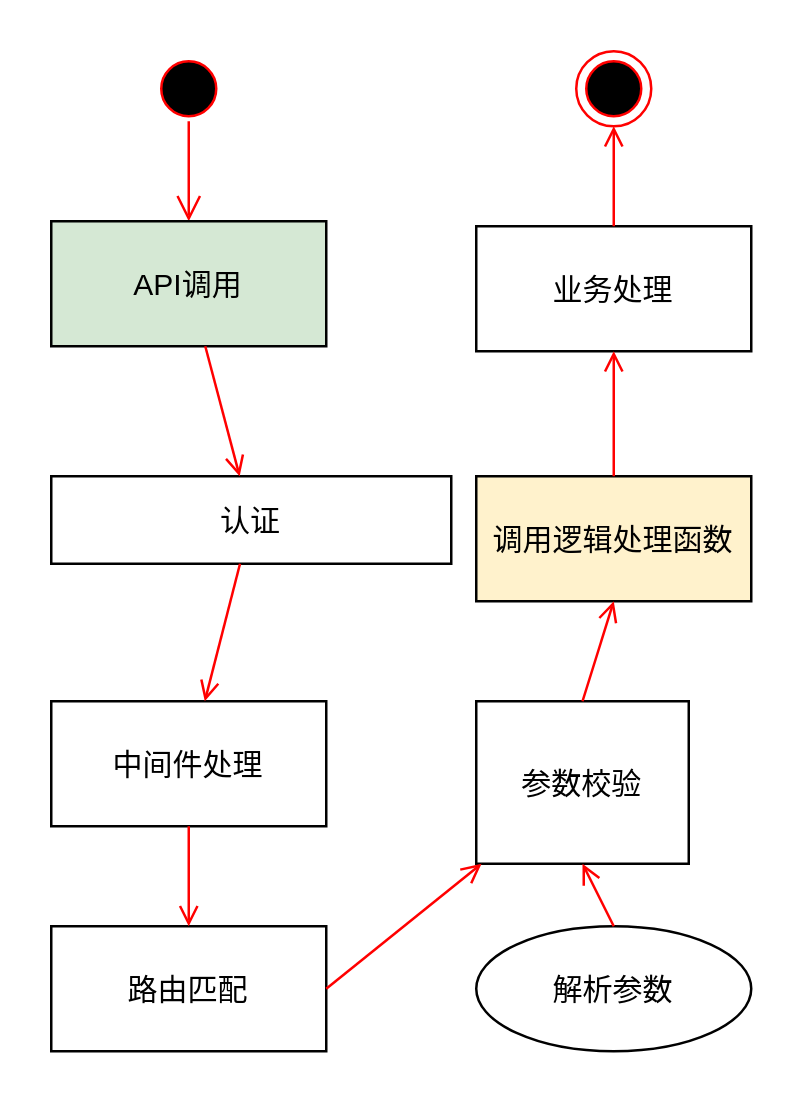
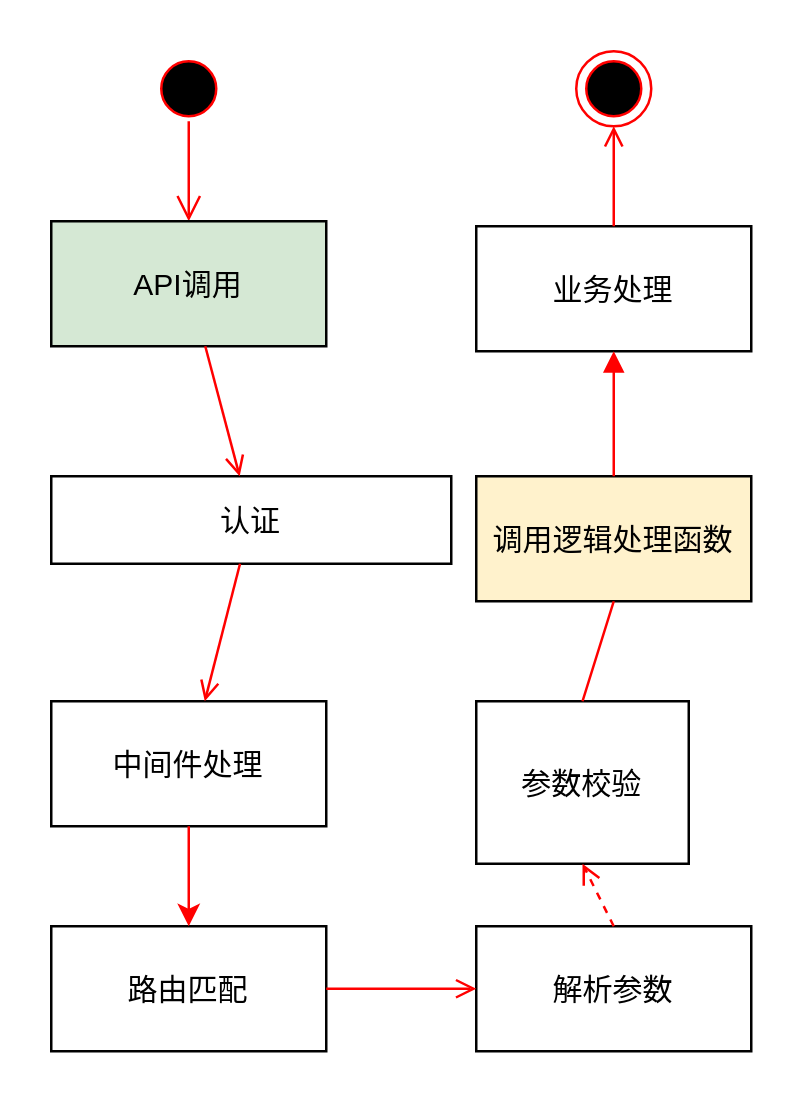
edge "调用逻辑处理函数" -> "业务处理": arrowhead open -> block
edge "参数校验" -> "调用逻辑处理函数": arrowhead open -> none
edge "解析参数" -> "参数校验": style solid -> dashed
edge "中间件处理" -> "路由匹配": arrowhead open -> classic
edge "路由匹配" -> "参数校验": now "路由匹配" -> "解析参数"
node "解析参数": shape ellipse -> rectangle
